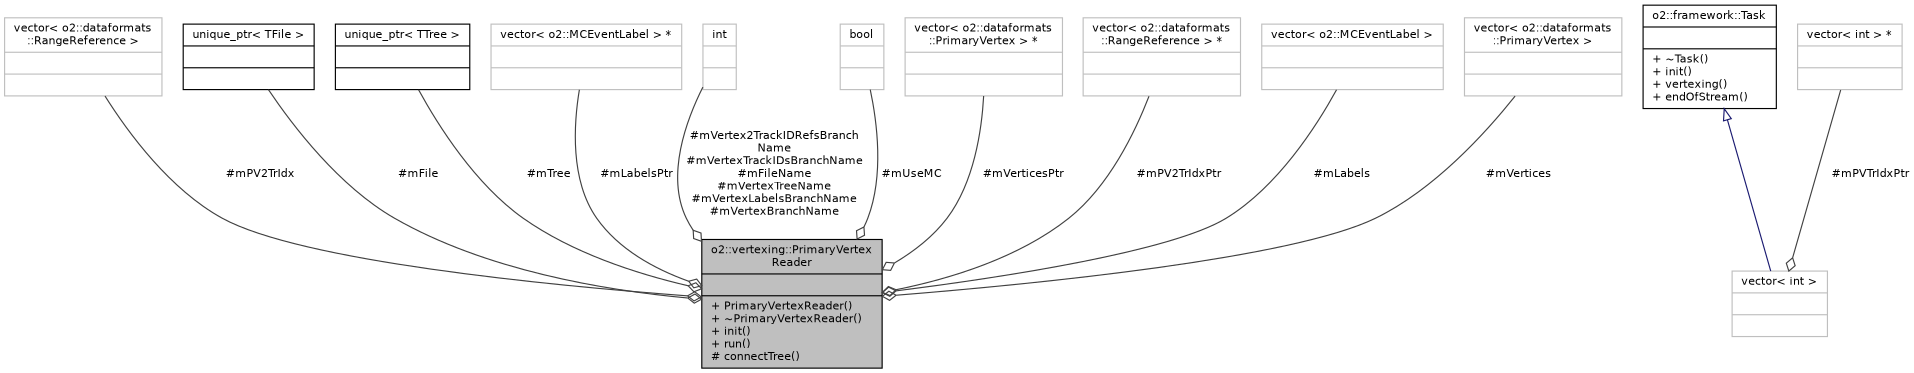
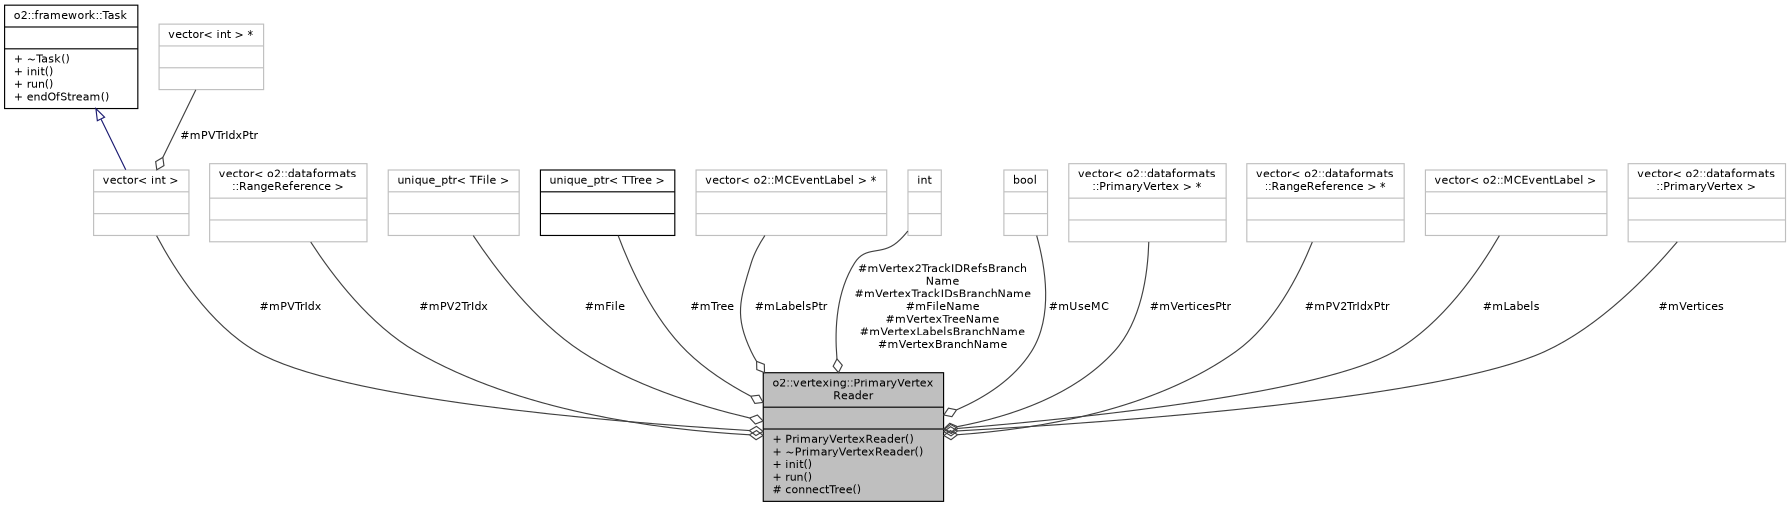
node "unique_ptr< TFile >": color black -> grey75
node "o2::framework::Task": text "+ vertexing()" -> "+ run()"
edge "vector< int >" -> "o2::vertexing::PrimaryVertex": added, label "#mPVTrIdx"
